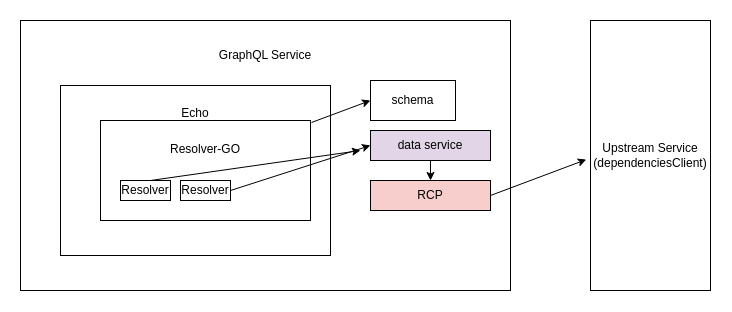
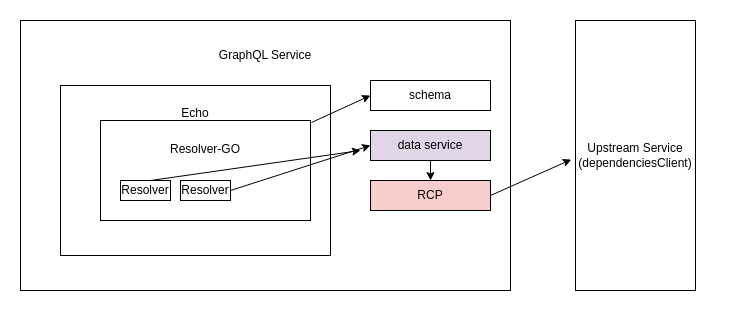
node "schema": size 85x40 -> 120x30
node "Upstream Service (dependenciesClient)": moved (651, 156) -> (636, 156)
